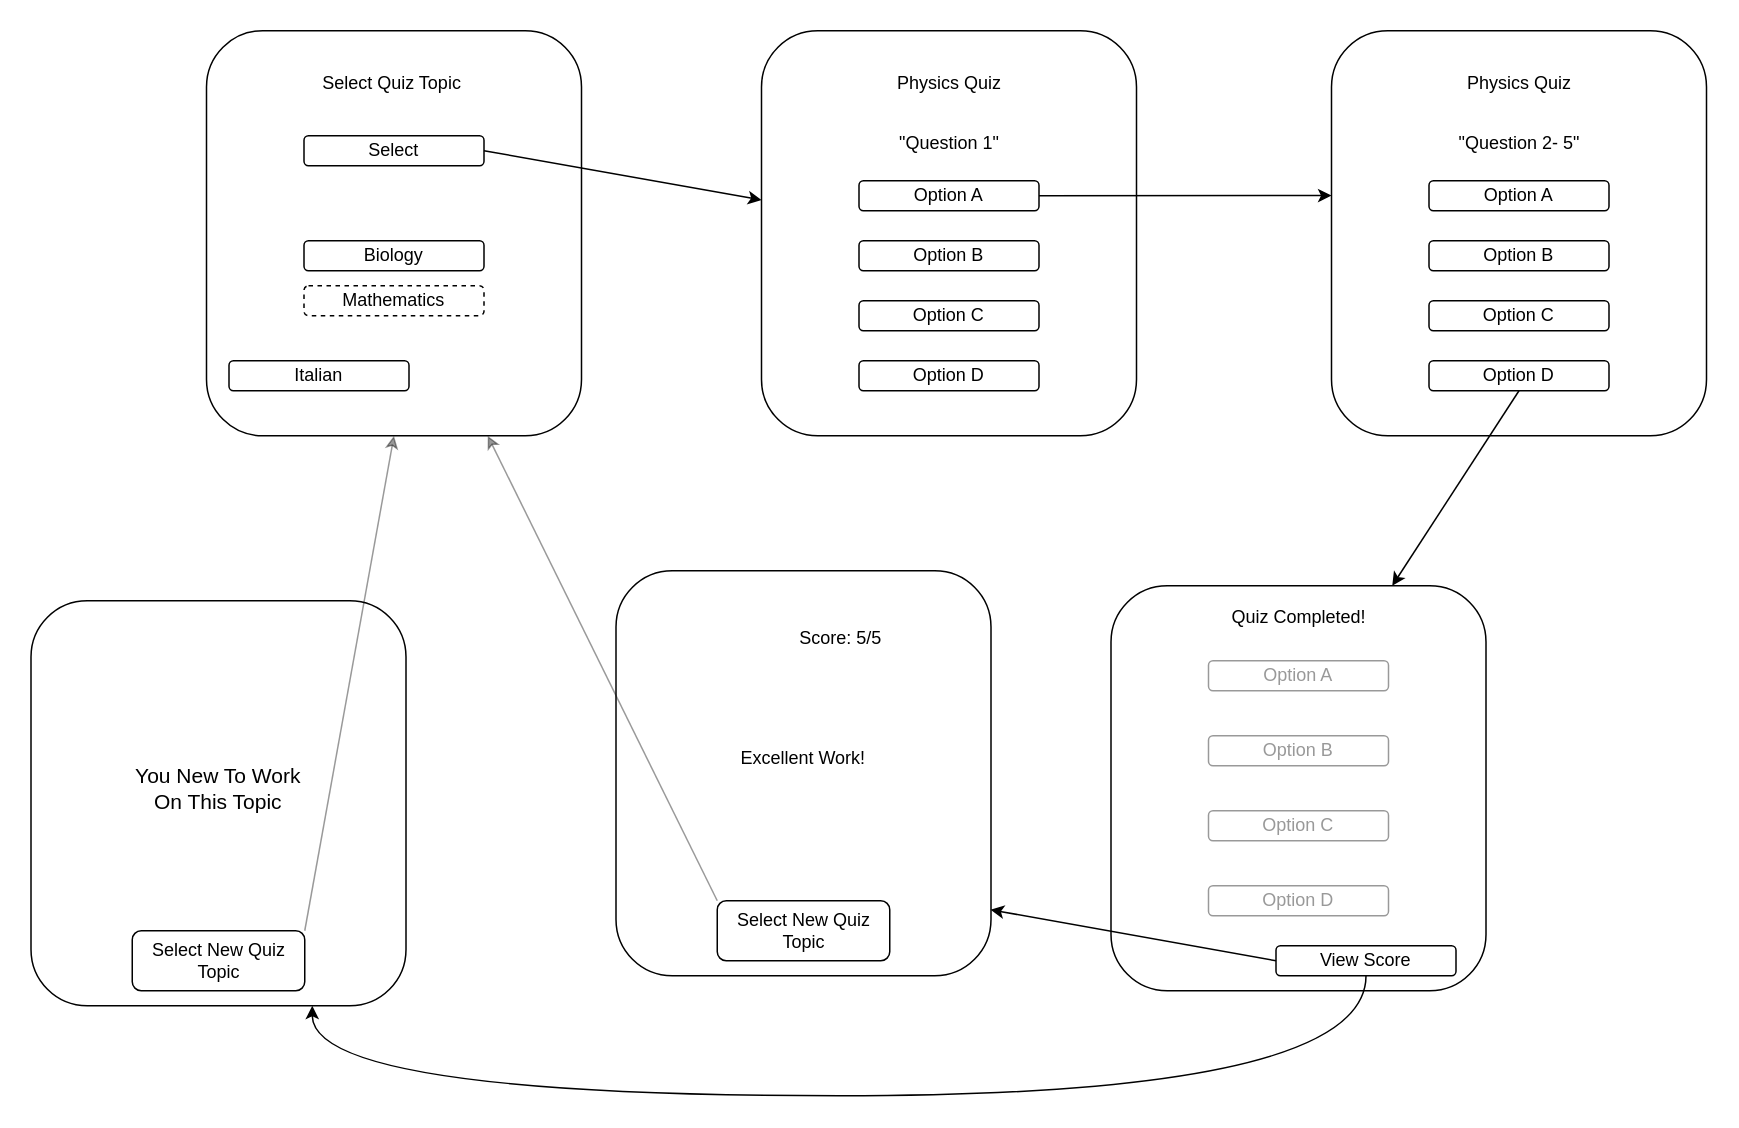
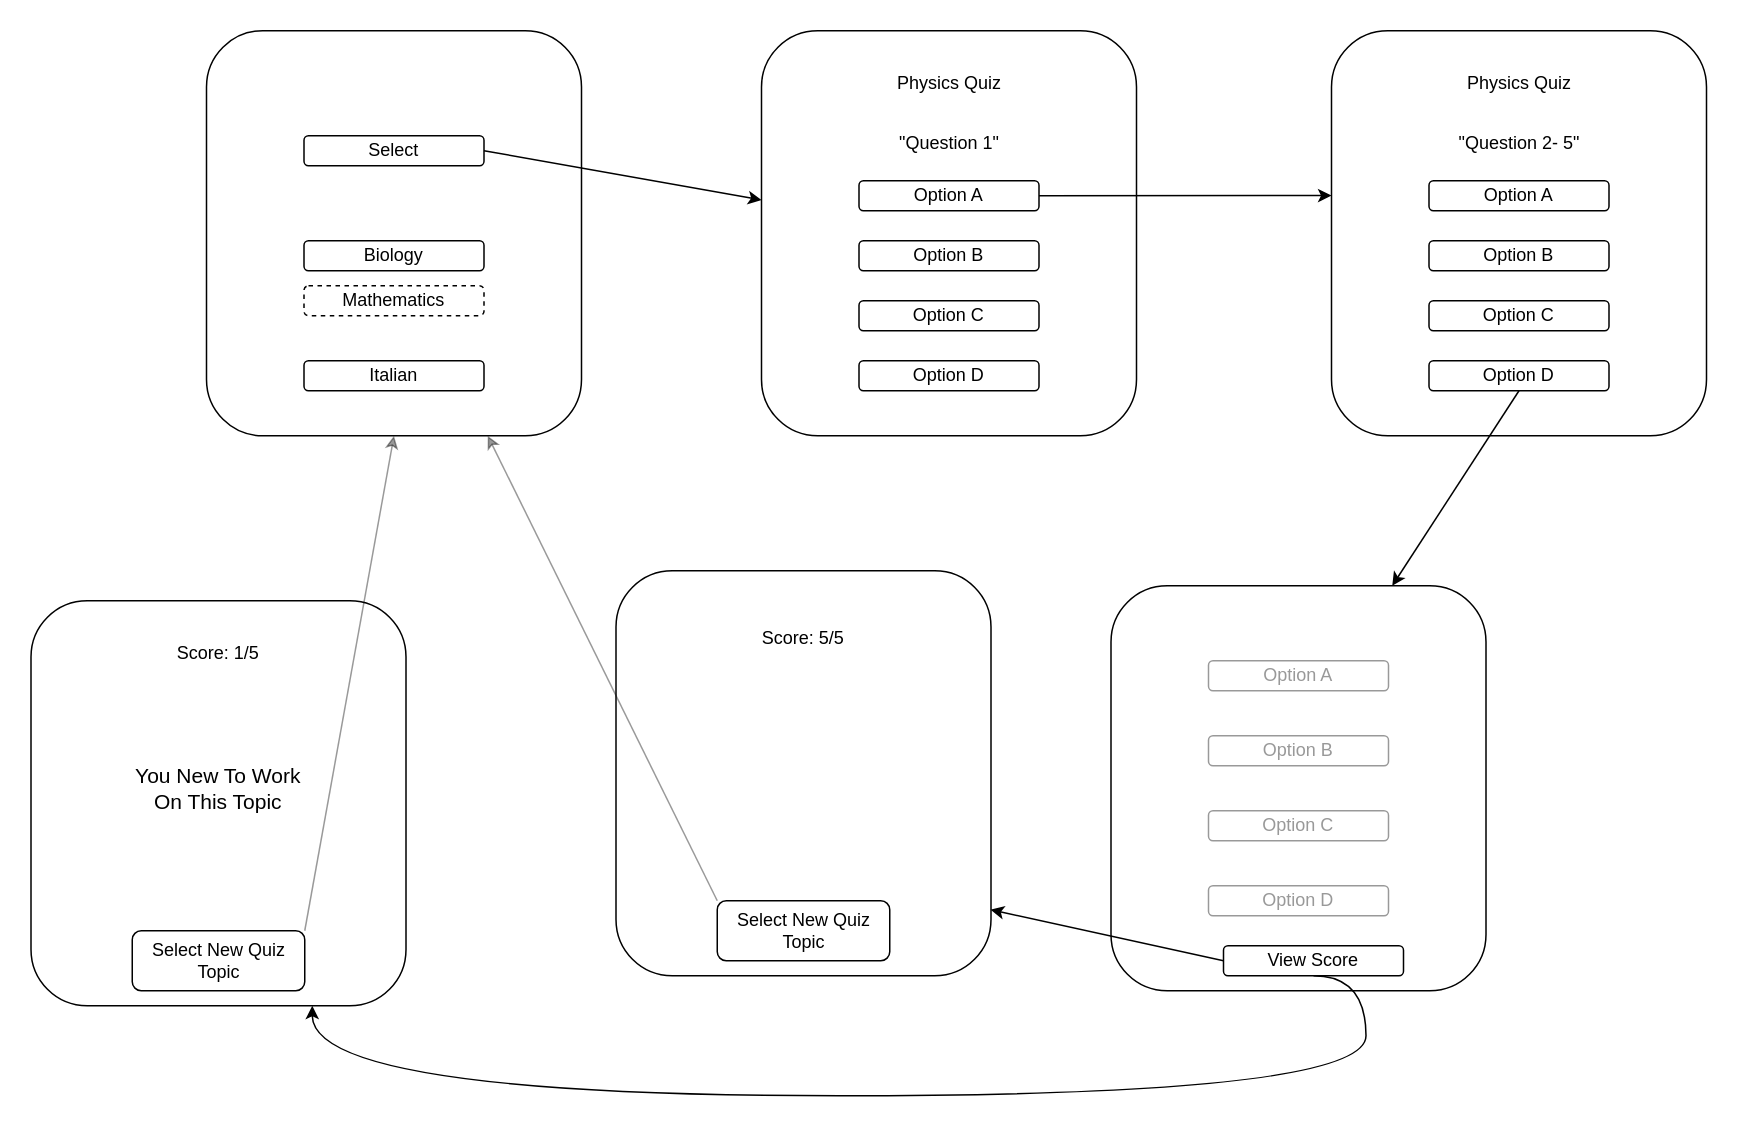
node "Select Quiz Topic": removed
node "Italian": moved (319, 376) -> (394, 376)
node "Quiz Completed!": removed
node "Score: 5/5": moved (841, 638) -> (803, 638)
node "Score: 1/5": added
node "Excellent Work!": removed
node "View Score": moved (1366, 961) -> (1313, 961)
